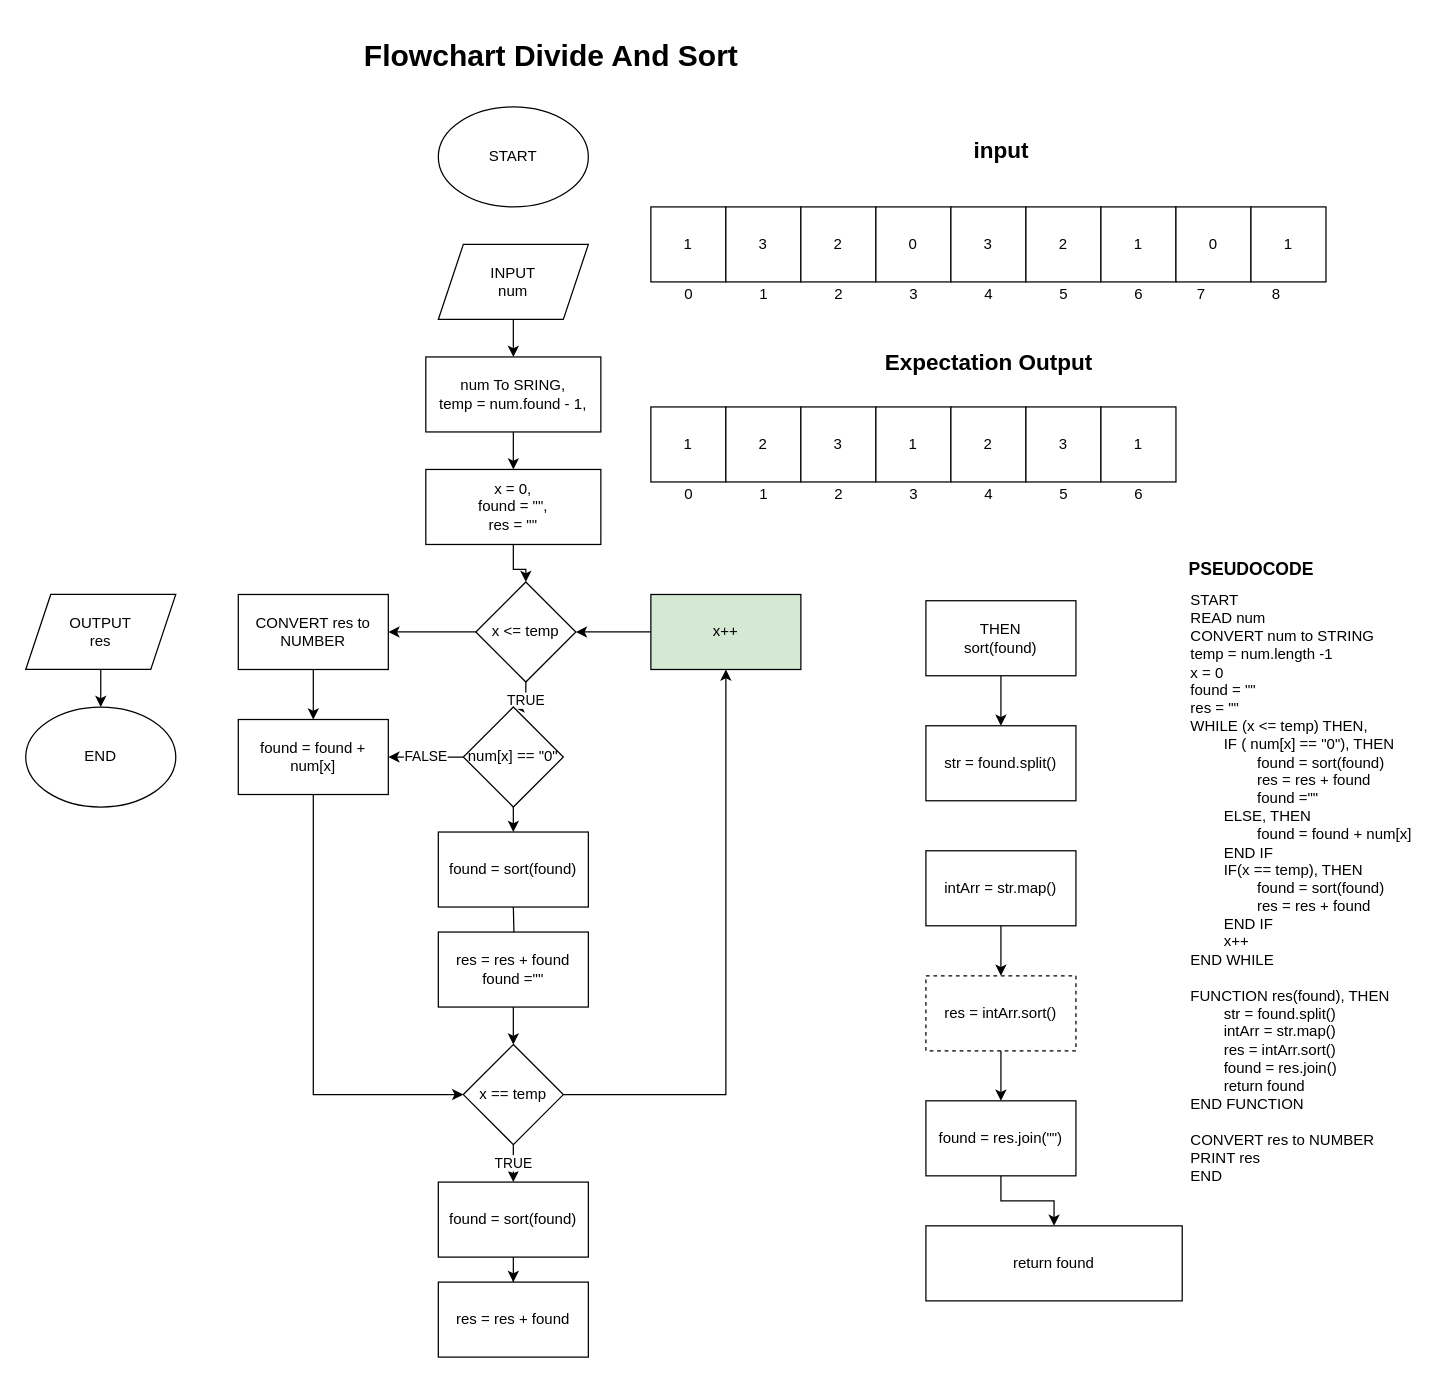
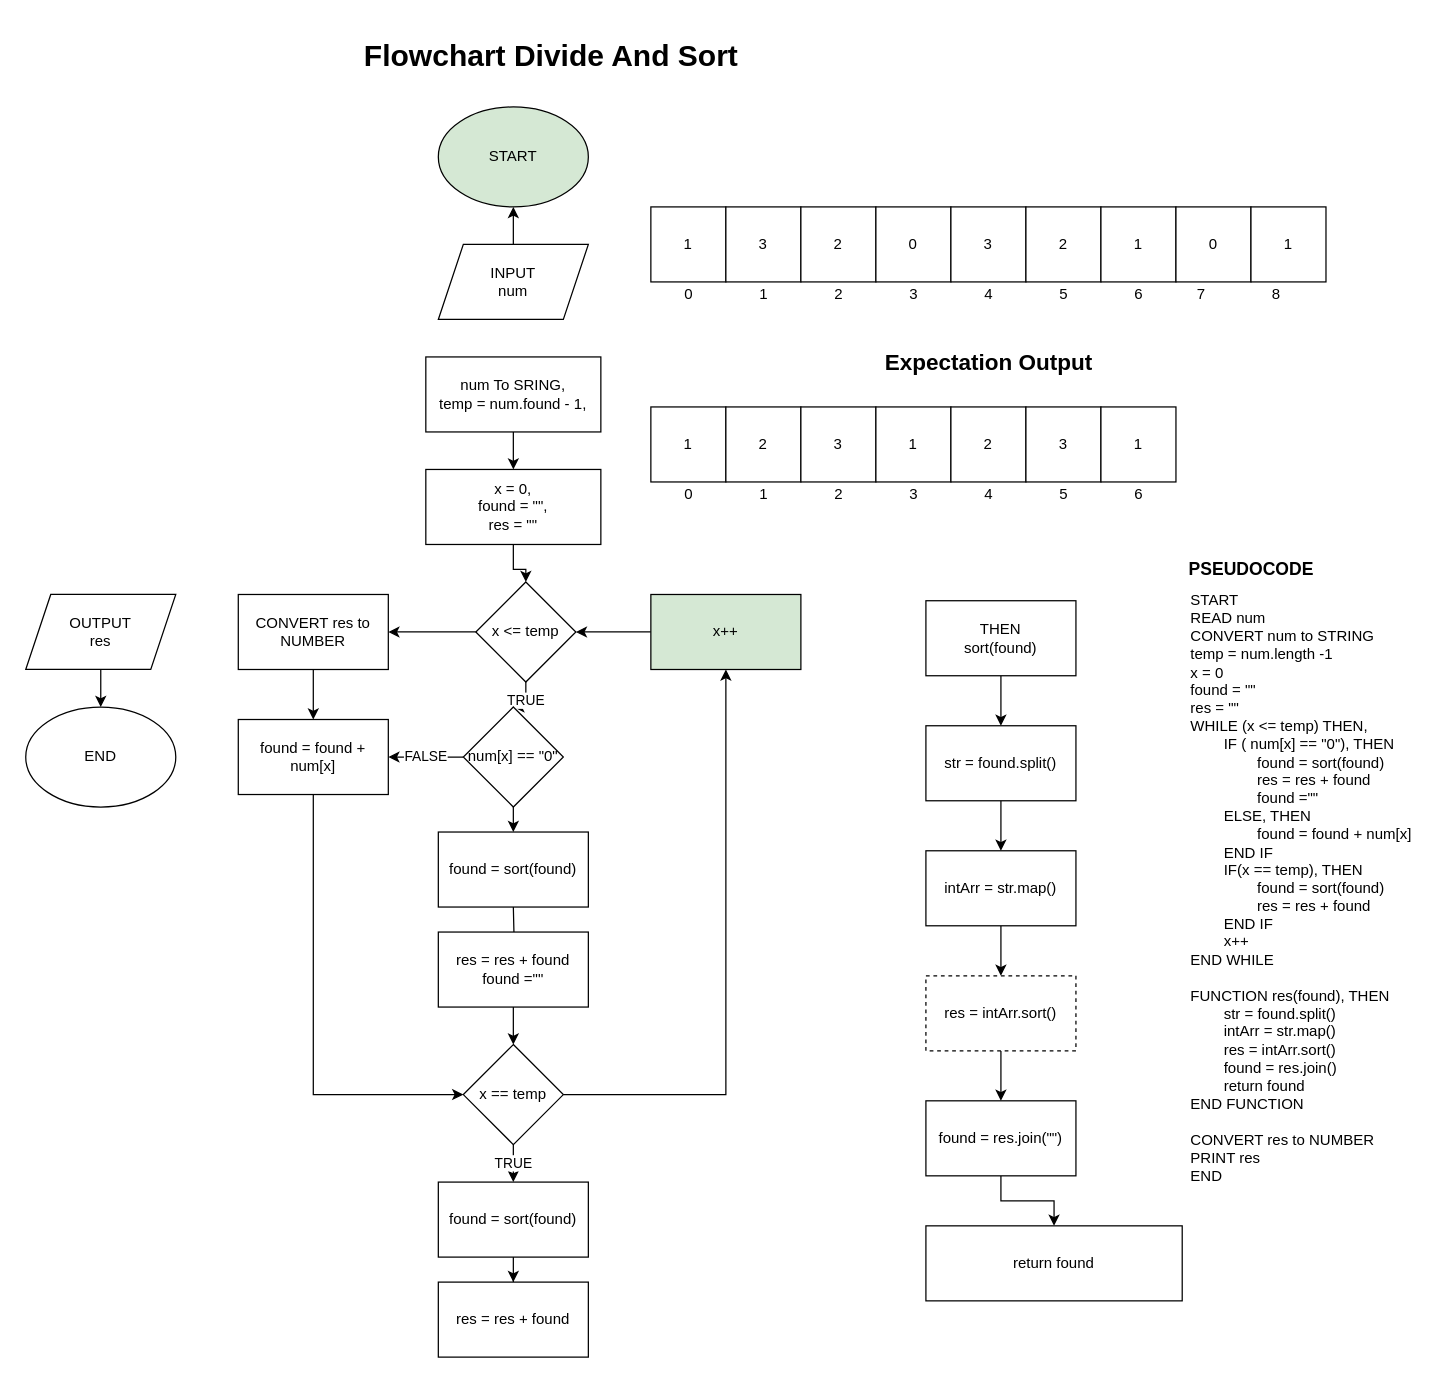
node "input": removed
node "START": fillcolor #ffffff -> #d5e8d4
edge "INPUT num" -> "num To SRING, temp = num.found - 1,": now "INPUT num" -> "START"
edge "str = found.split()" -> "intArr = str.map()": added
